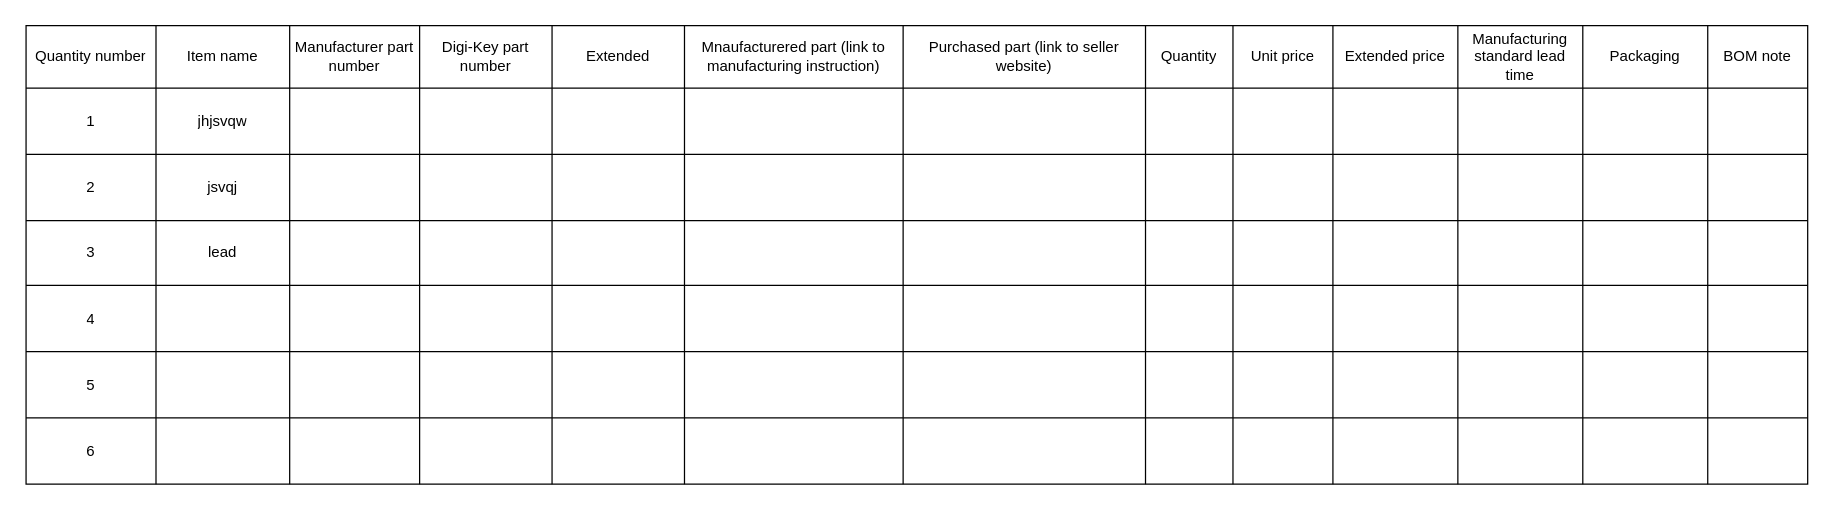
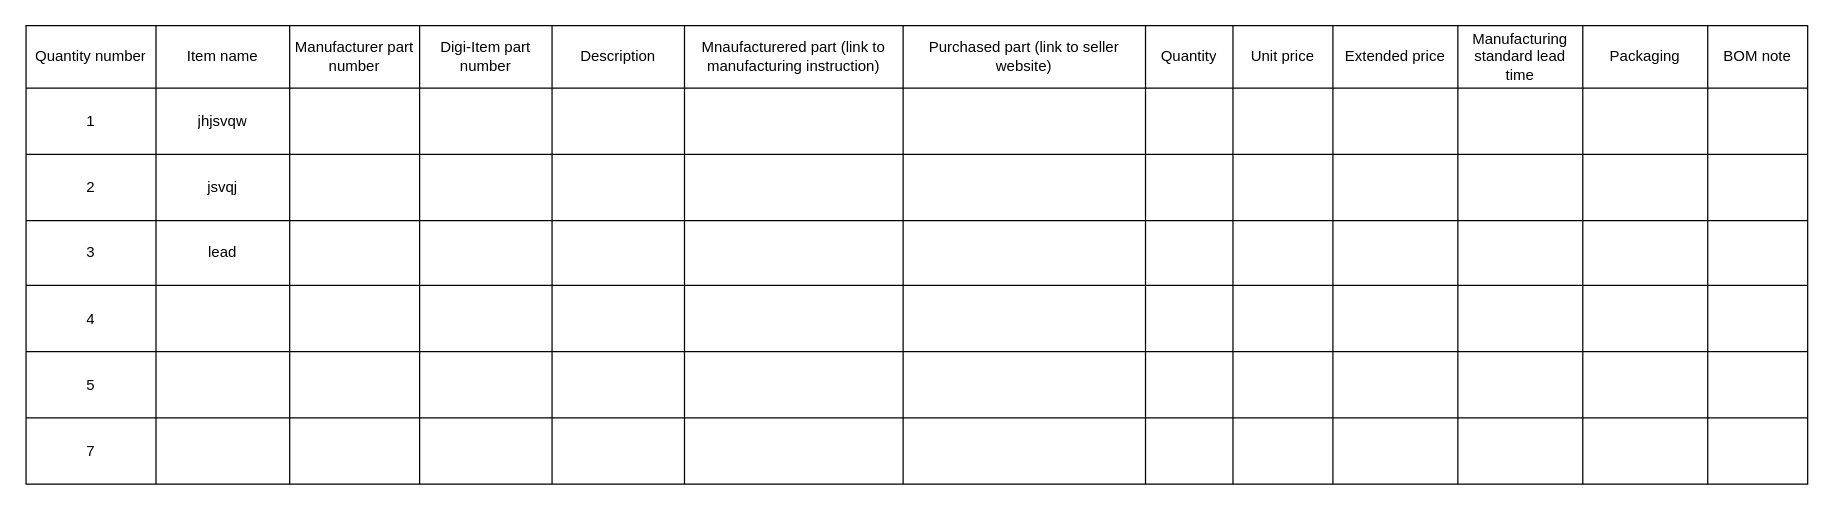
node "Digi-Key part number": label "Digi-Key part number" -> "Digi-Item part number"
node "Extended": label "Extended" -> "Description"
node "6": label "6" -> "7"
